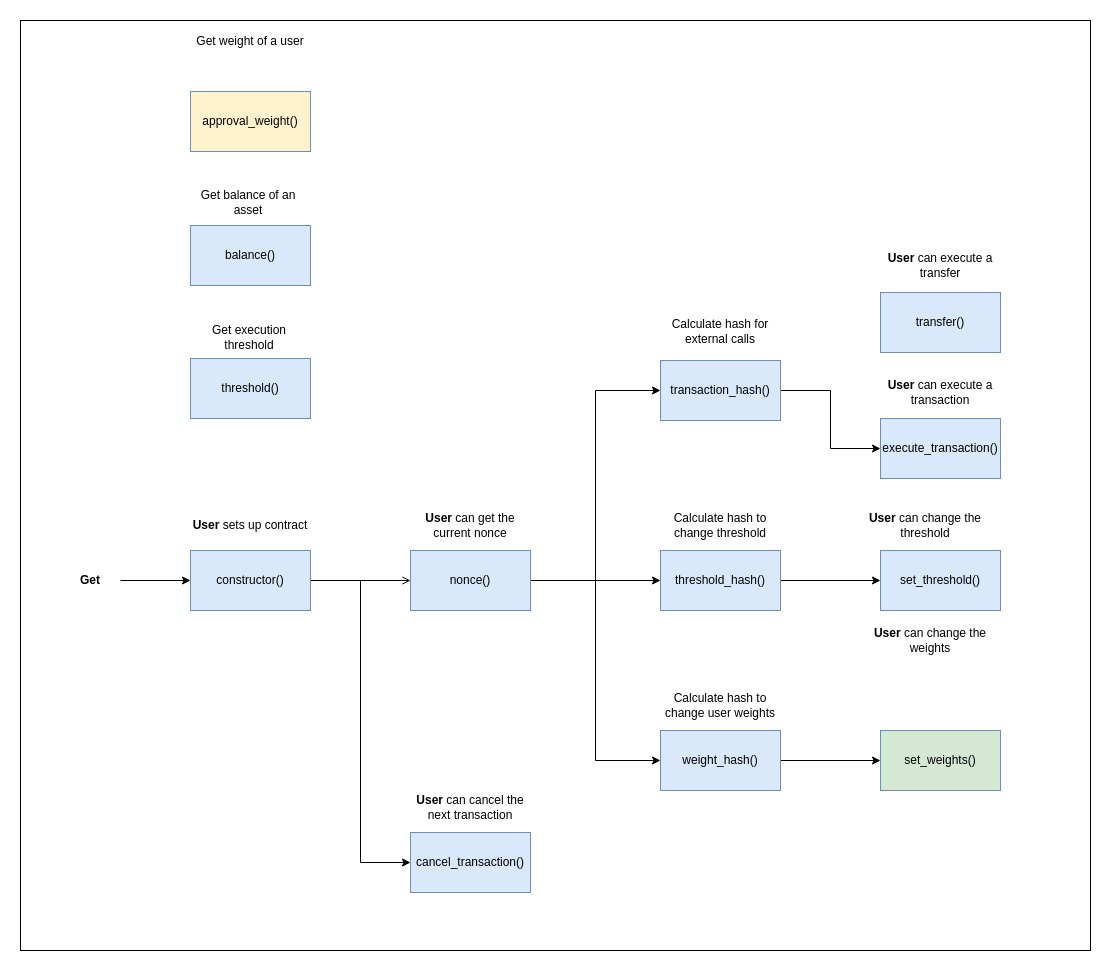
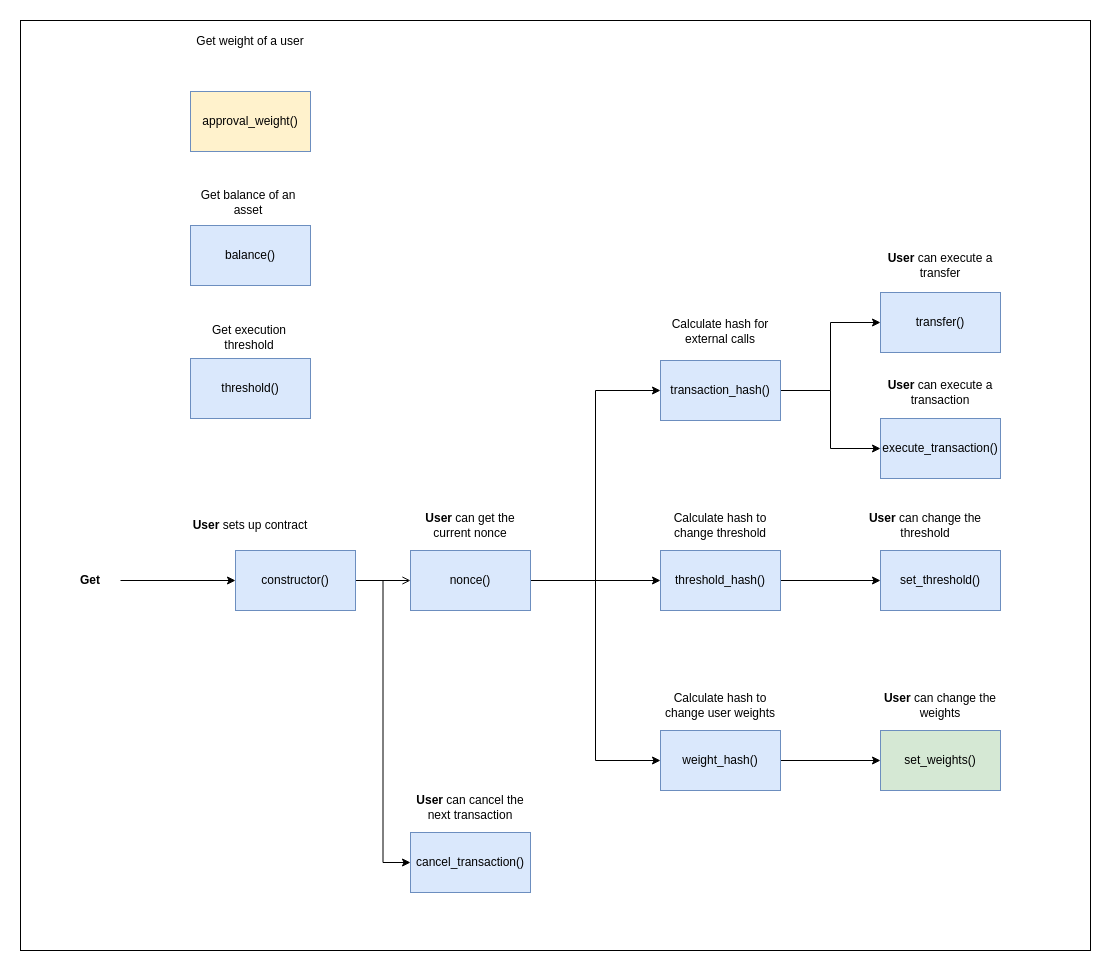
edge "transaction_hash()" -> "transfer()": added
node "constructor()": moved (251, 581) -> (296, 581)
node "User can change the weights": moved (931, 641) -> (941, 706)
